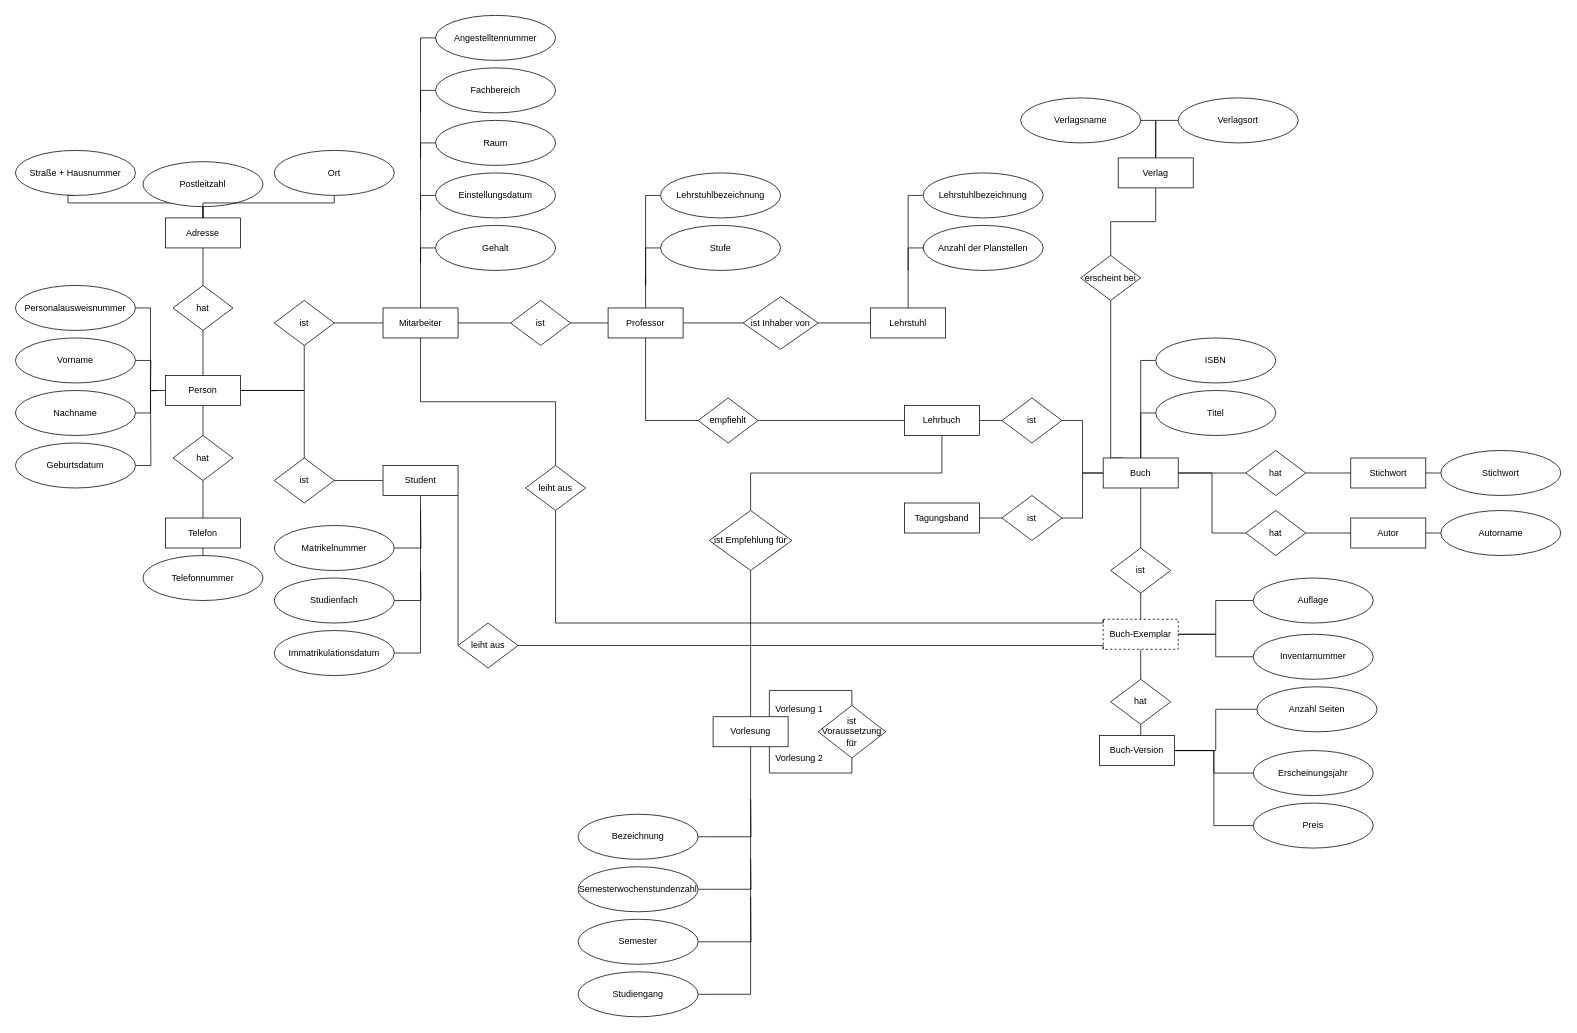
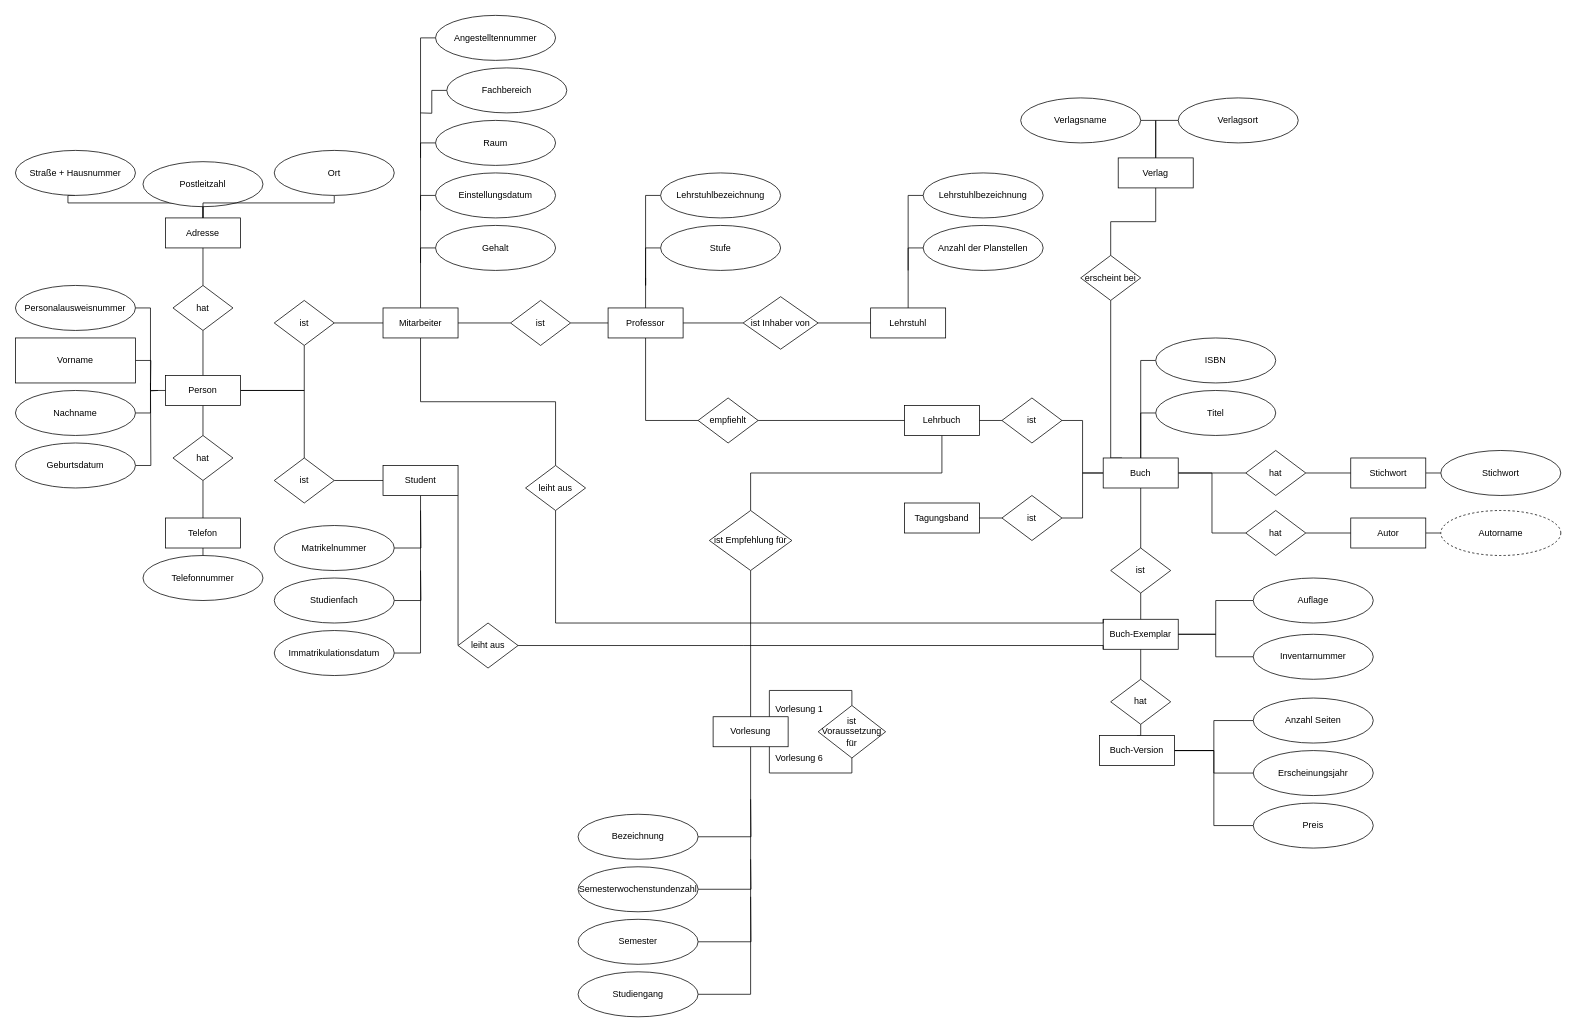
node "Fachbereich": moved (495, 90) -> (507, 90)
node "Vorname": shape ellipse -> rectangle
node "Autorname": style solid -> dashed
node "Buch-Exemplar": style dashed -> solid
node "Anzahl Seiten": moved (1317, 709) -> (1313, 720)
node "Vorlesung 2": label "Vorlesung 2" -> "Vorlesung 6"
